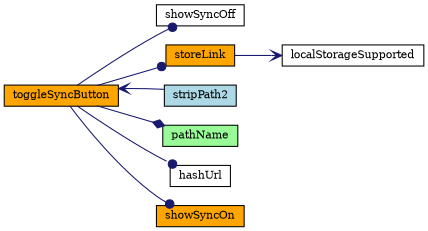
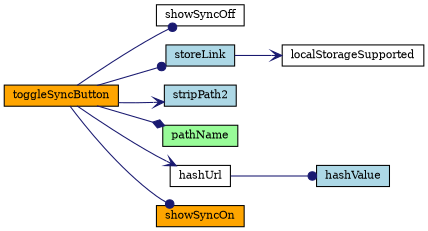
node "storeLink": fillcolor orange -> lightblue
edge "stripPath2" -> "toggleSyncButton": reversed
edge "toggleSyncButton" -> "hashUrl": arrowhead dot -> vee
node "hashValue": added
